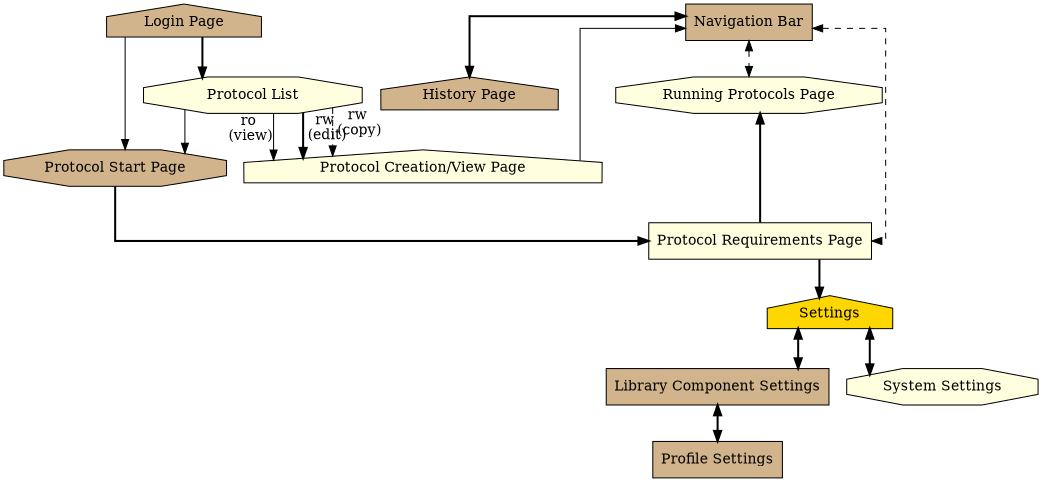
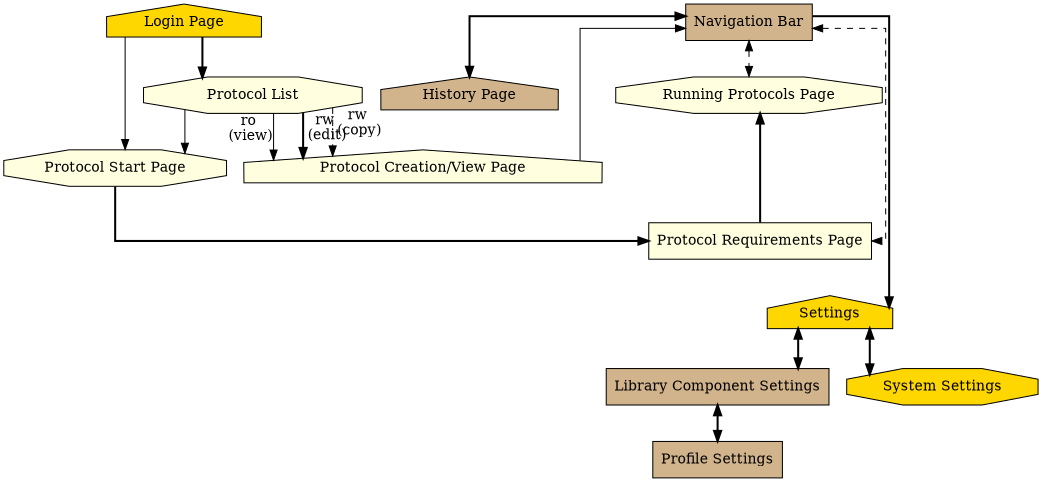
node "Login Page": fillcolor tan -> gold
node "Protocol Start Page": fillcolor tan -> lightyellow
edge "Protocol Requirements Page" -> "Settings": now "Navigation Bar" -> "Settings"
node "System Settings": fillcolor lightyellow -> gold
